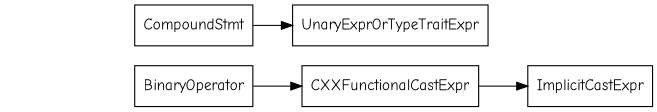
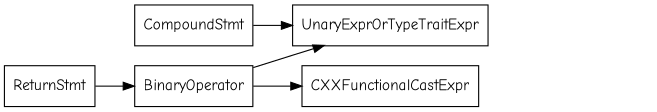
edge "BinaryOperator" -> "UnaryExprOrTypeTraitExpr": added
node "ReturnStmt": added
node "ImplicitCastExpr": removed
